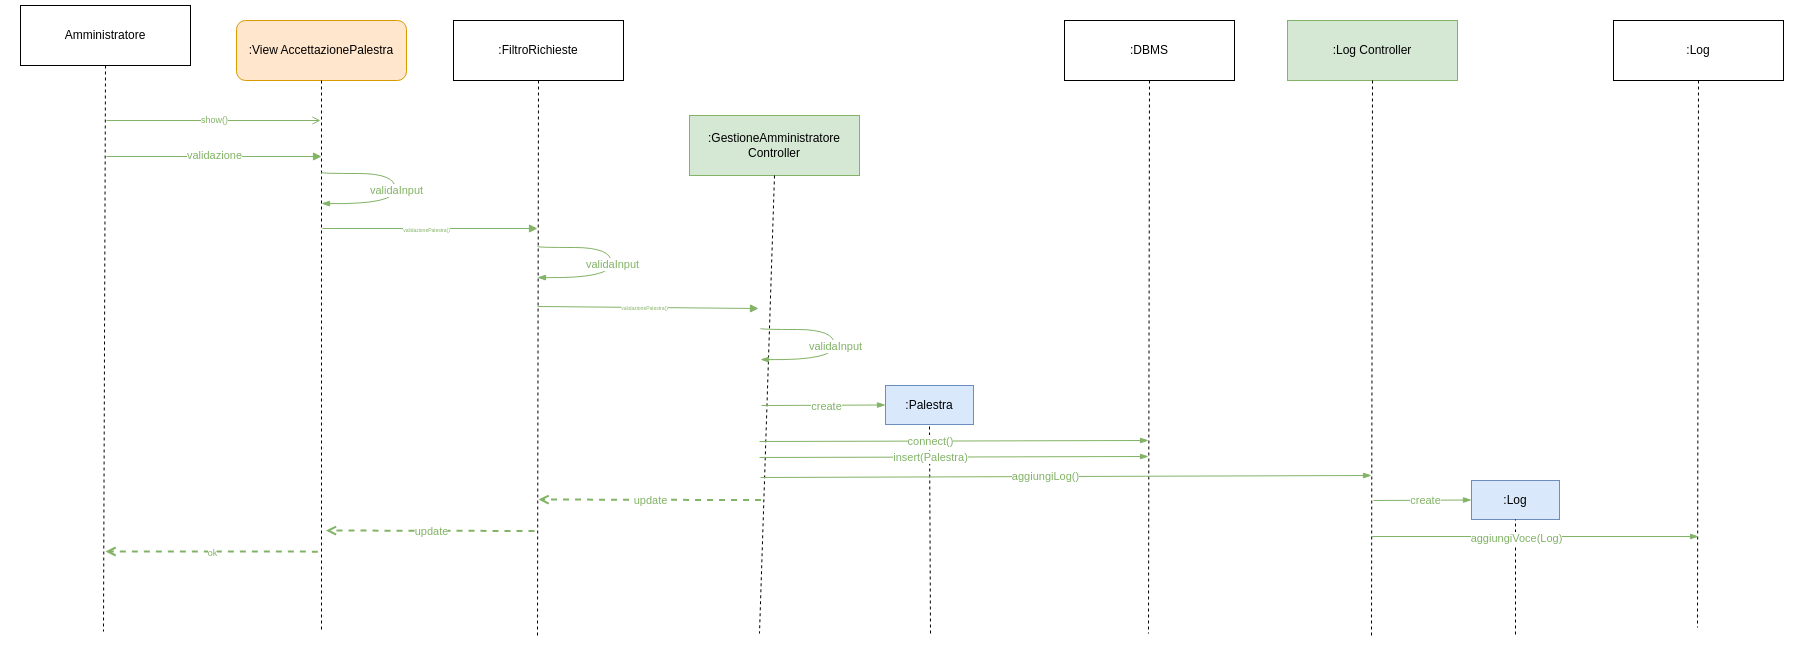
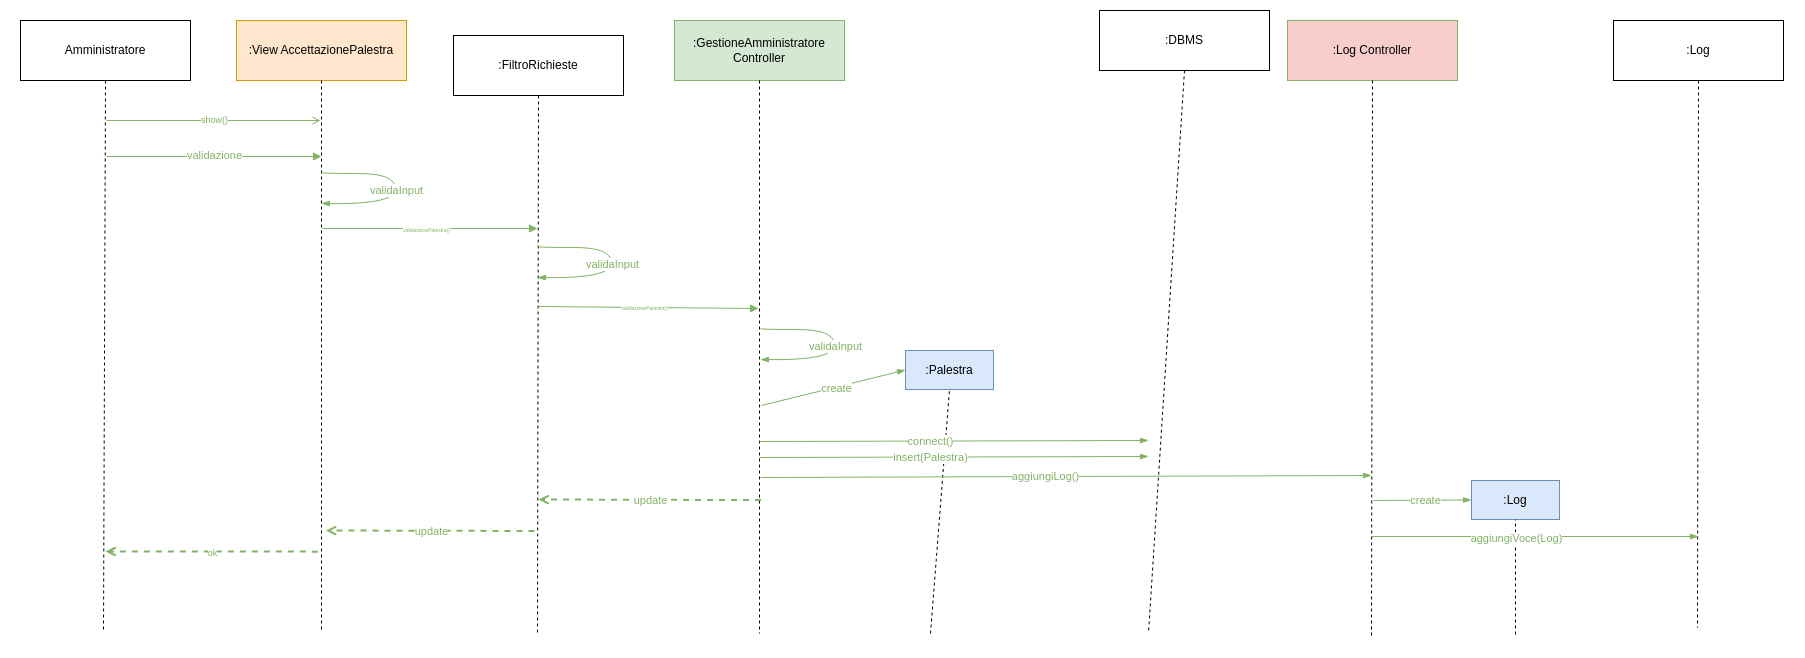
node "Amministratore": moved (106, 36) -> (106, 51)
node ":View AccettazionePalestra": shape rounded rectangle -> rectangle
node ":FiltroRichieste": moved (539, 51) -> (539, 66)
node ":DBMS": moved (1150, 51) -> (1185, 41)
node ":Log Controller": fillcolor #d5e8d4 -> #f8cecc
node ":GestioneAmministratore Controller": moved (775, 146) -> (760, 51)
node ":Palestra": moved (930, 405) -> (950, 370)
